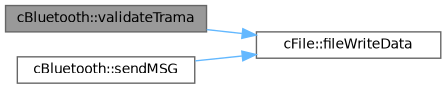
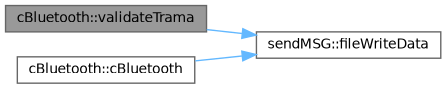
node "cFile::fileWriteData": label "cFile::fileWriteData" -> "sendMSG::fileWriteData"
node "cBluetooth::sendMSG": label "cBluetooth::sendMSG" -> "cBluetooth::cBluetooth"
